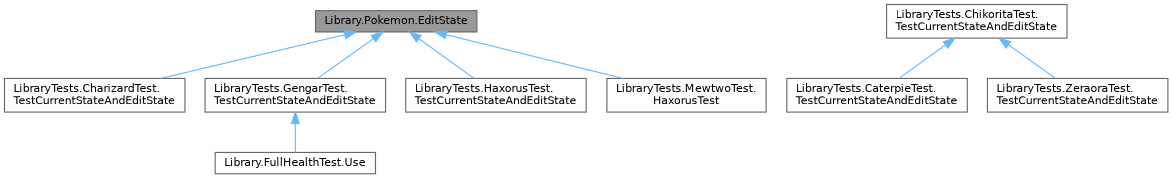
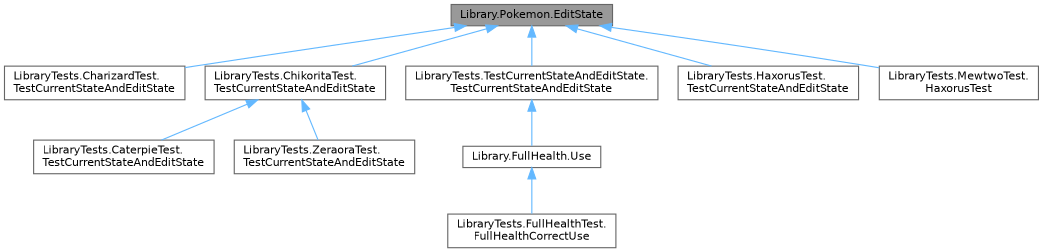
edge "LibraryTests.ChikoritaTest. TestCurrentStateAndEditState" -> "Library.Pokemon.EditState": added
node "LibraryTests.GengarTest. TestCurrentStateAndEditState": label "LibraryTests.GengarTest. TestCurrentStateAndEditState" -> "LibraryTests.TestCurrentStateAndEditState. TestCurrentStateAndEditState"
node "Library.FullHealthTest.Use": label "Library.FullHealthTest.Use" -> "Library.FullHealth.Use"
node "LibraryTests.FullHealthTest. FullHealthCorrectUse": added
